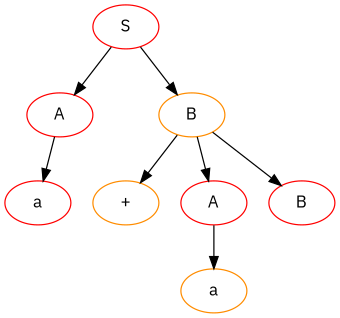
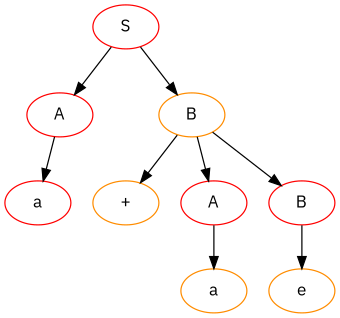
node "e": added
